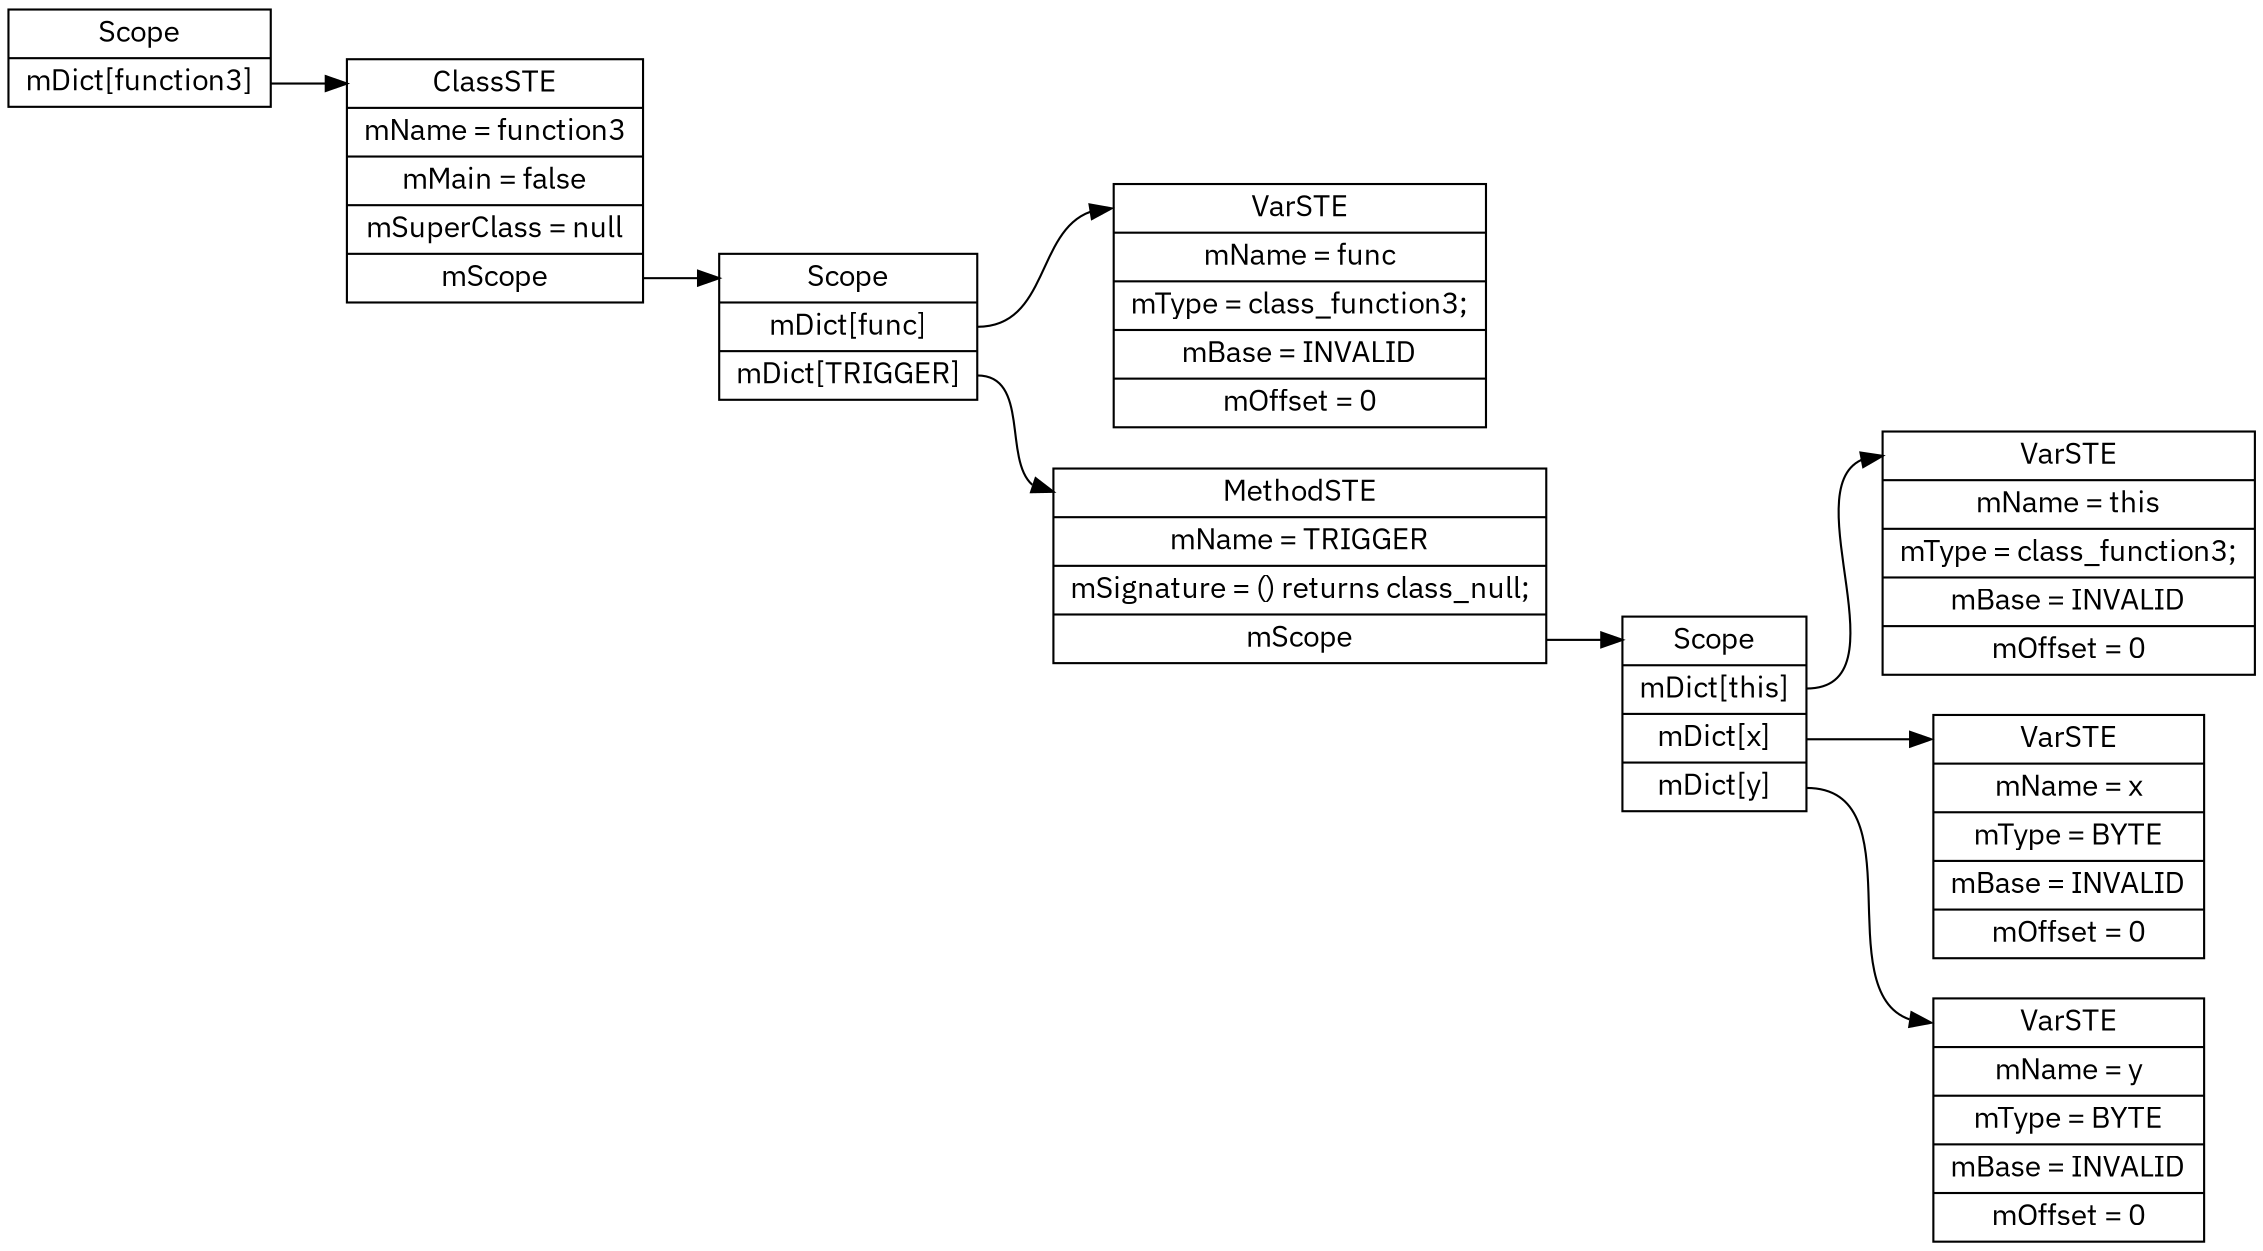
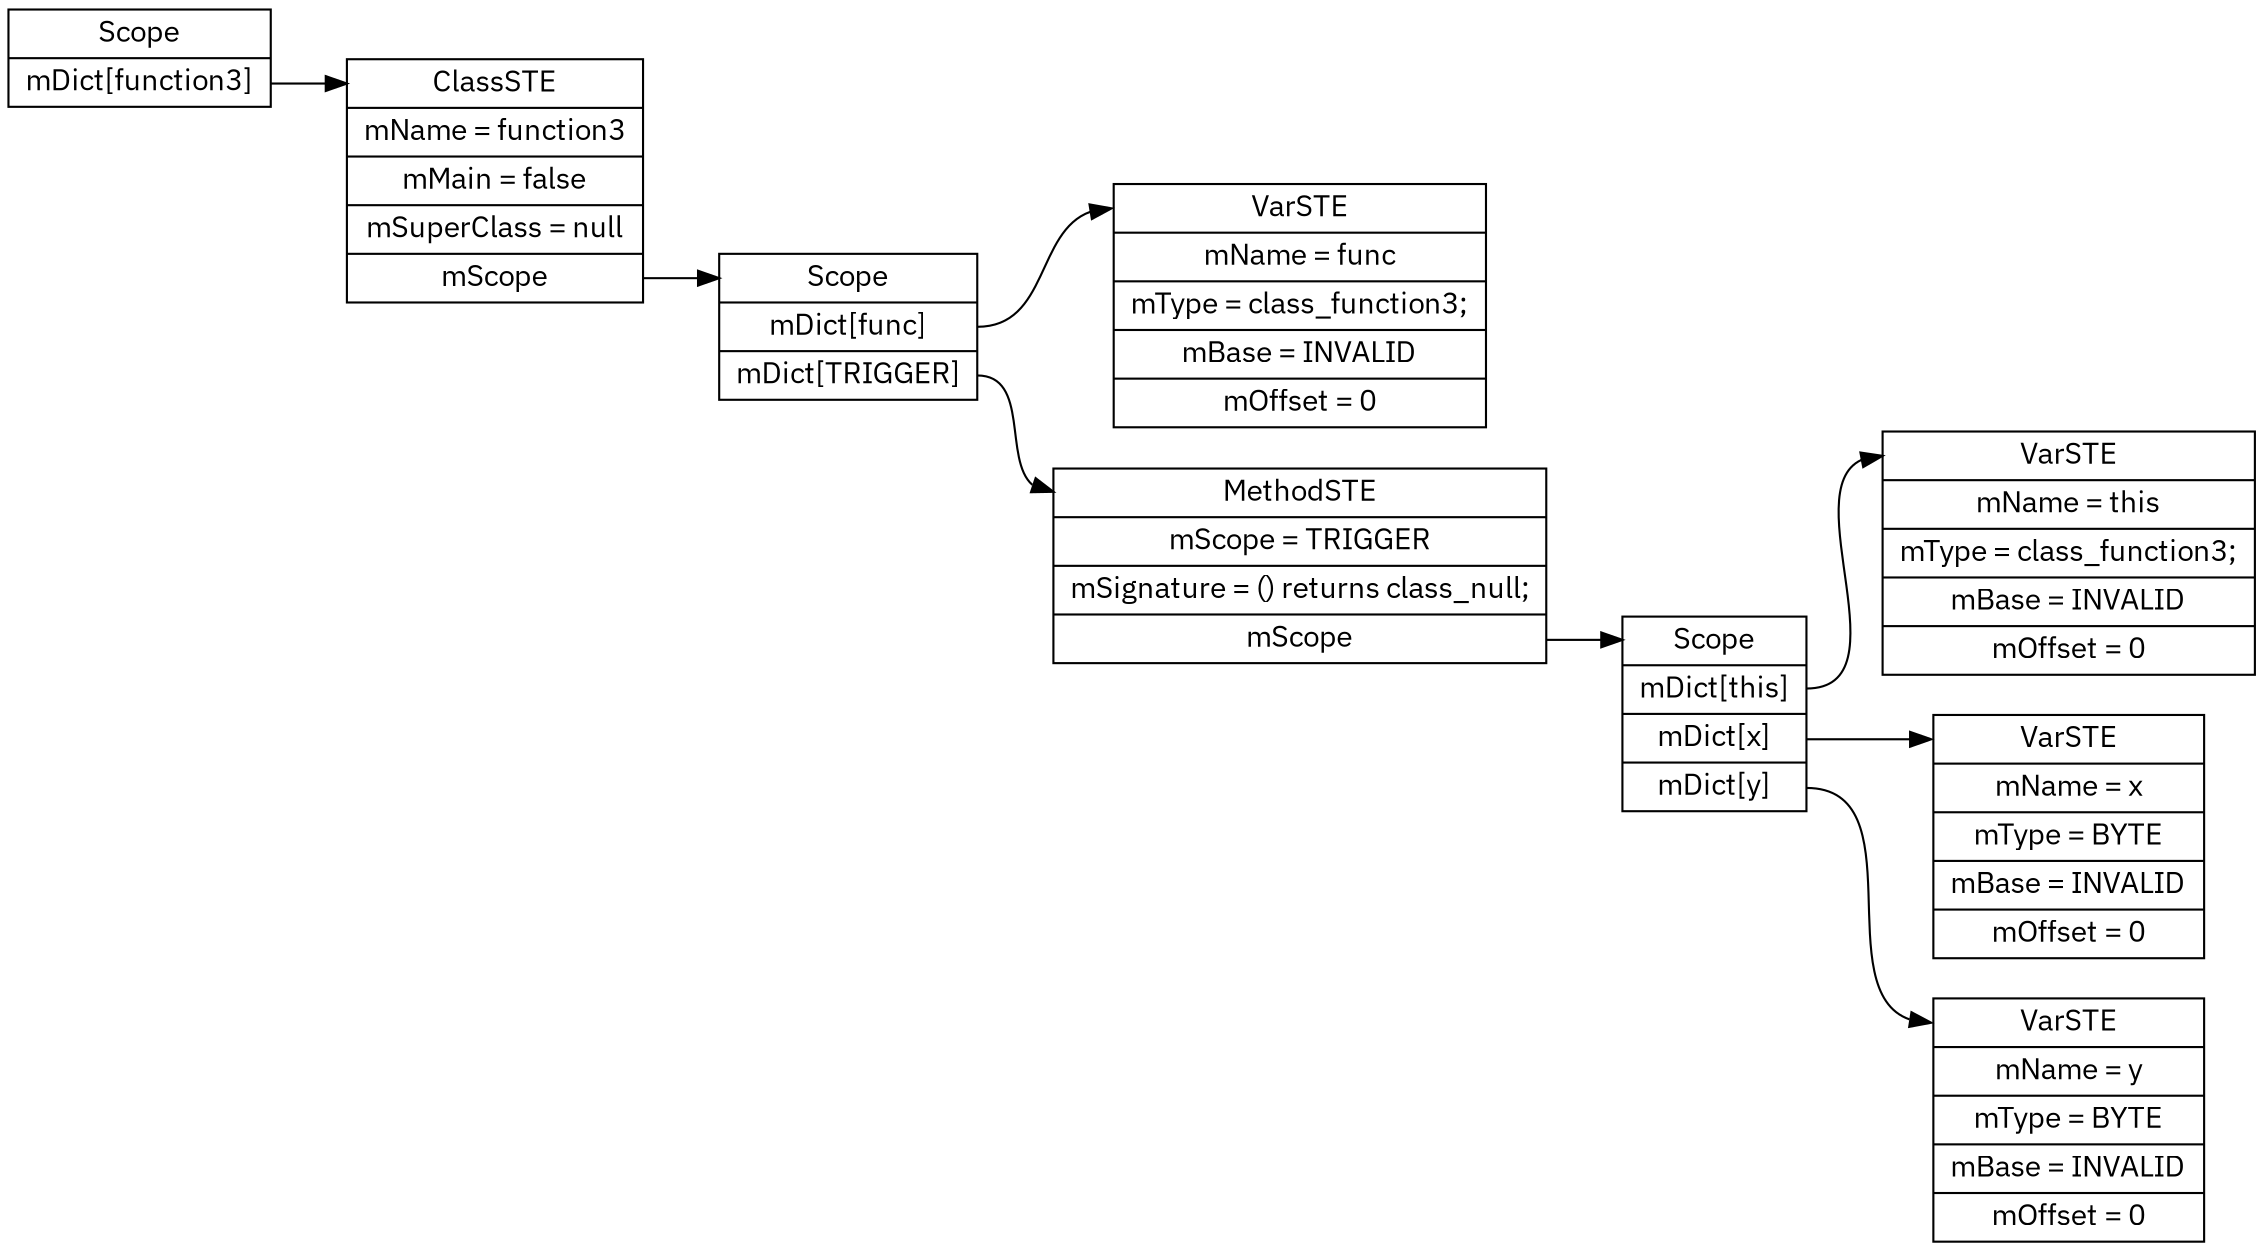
node "MethodSTE": text "mName = TRIGGER" -> "mScope = TRIGGER"
